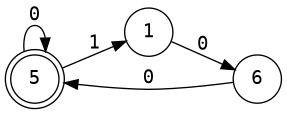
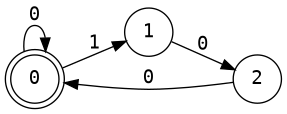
node "5": label "5" -> "0"
node "6": label "6" -> "2"
